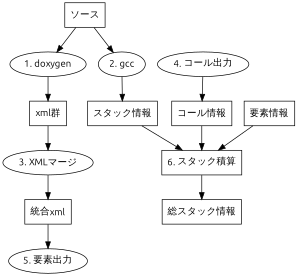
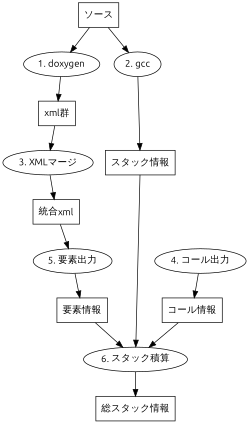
node "6. スタック積算": shape box -> ellipse
edge "5. 要素出力" -> "要素情報": added
